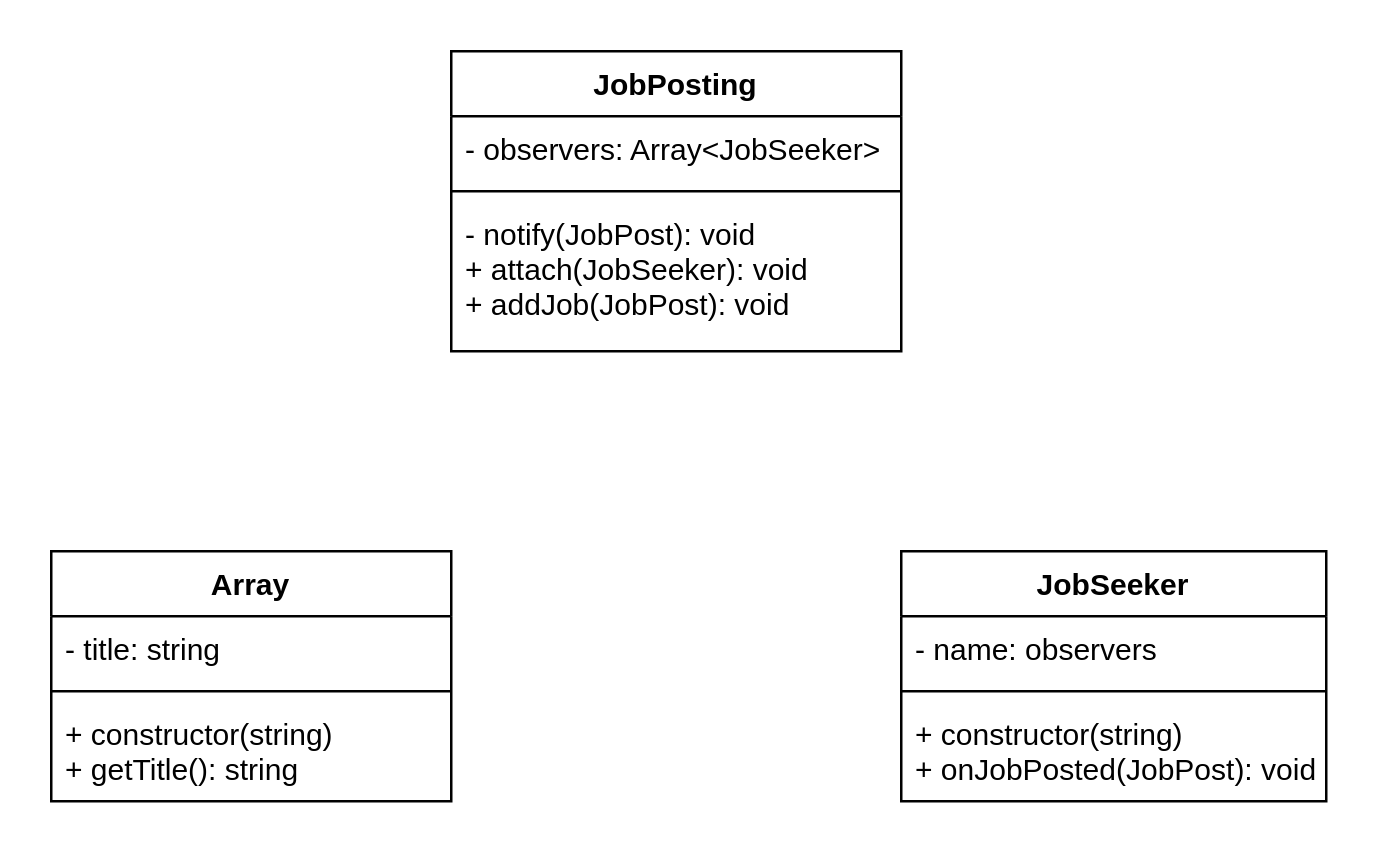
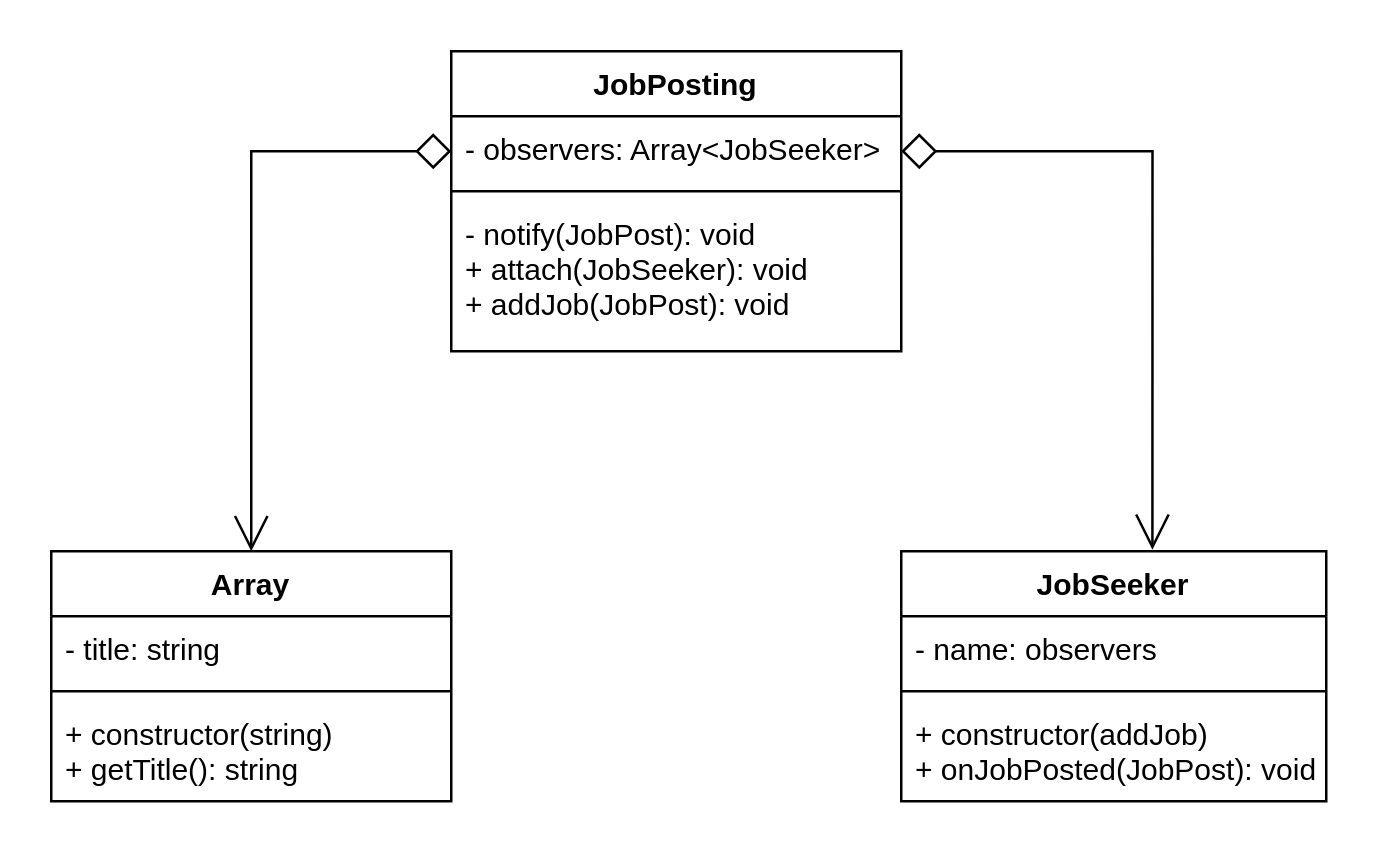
edge "JobPosting" -- "JobSeeker": added
edge "JobPosting" -- "Array": added
node "+ constructor(string) + onJobPosted(JobPost): void": label "+ constructor(string) + onJobPosted(JobPost): void" -> "+ constructor(addJob) + onJobPosted(JobPost): void"
